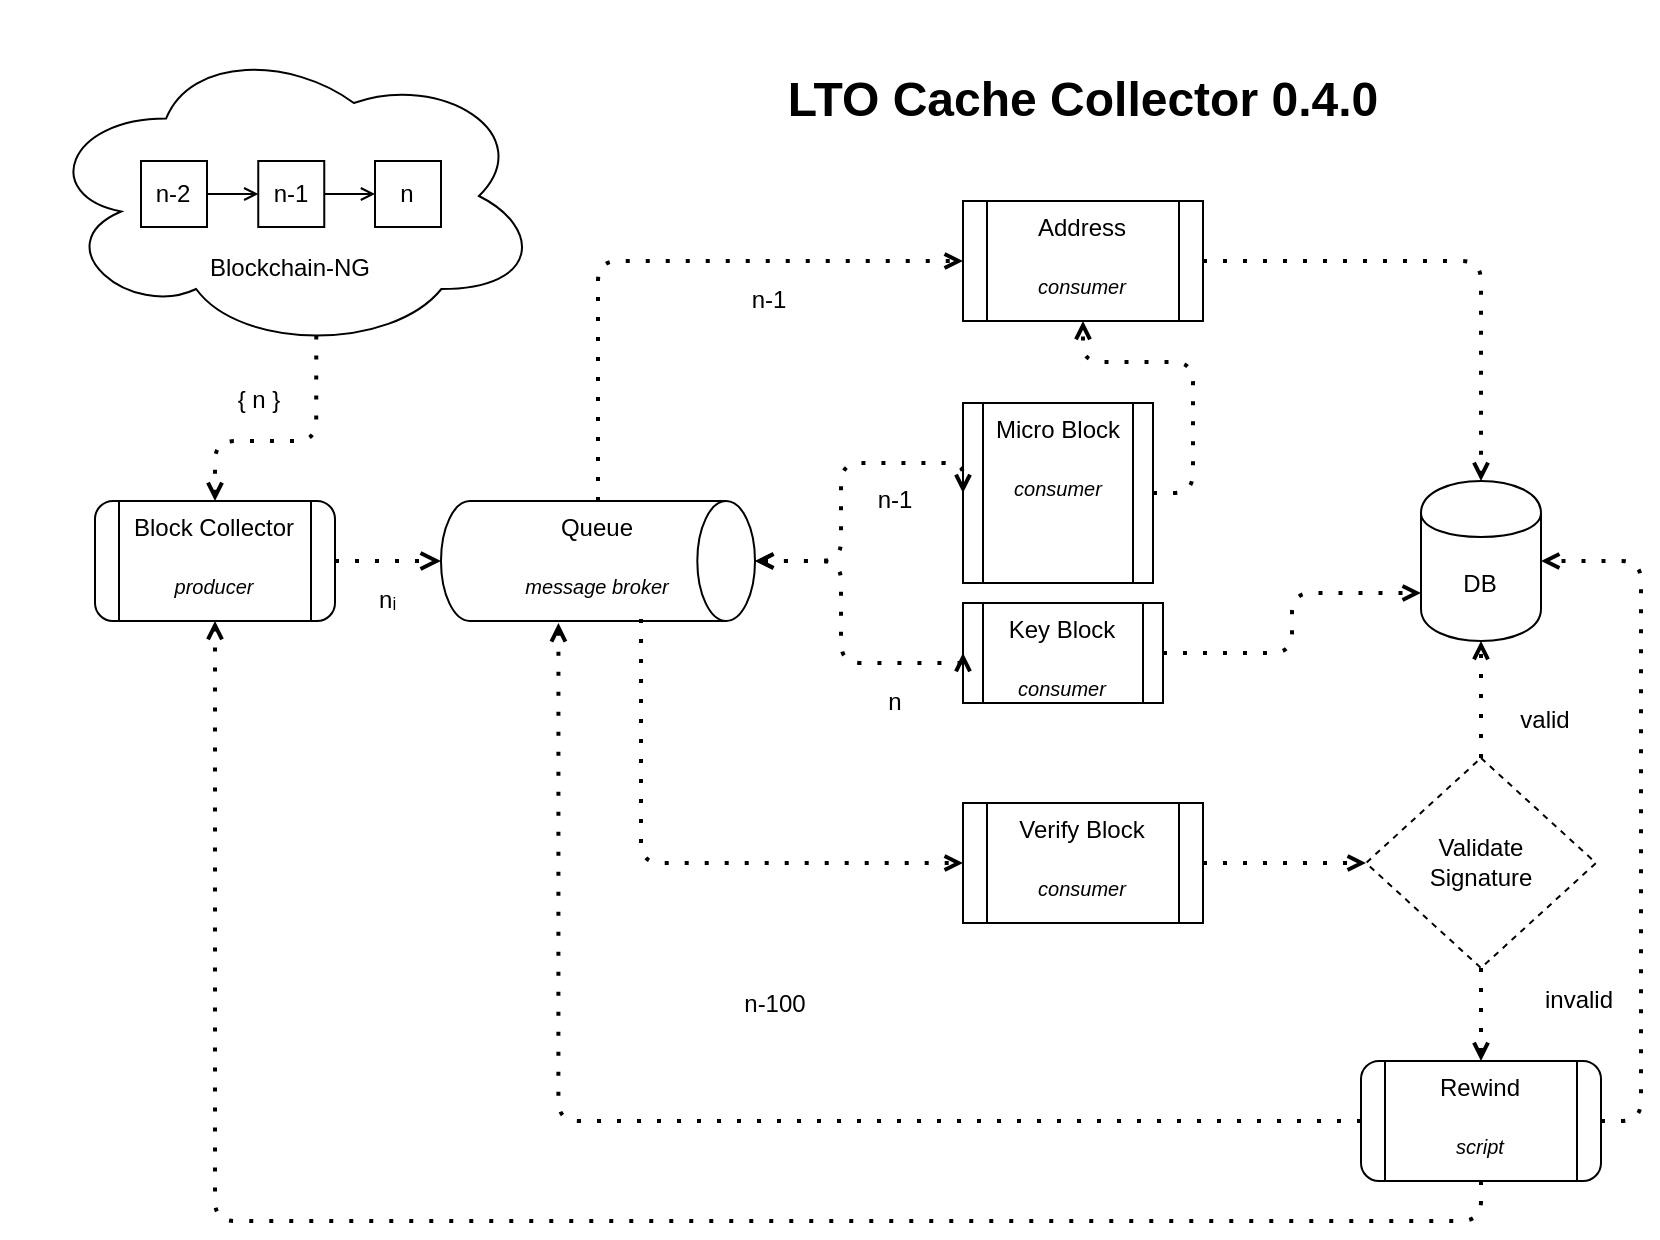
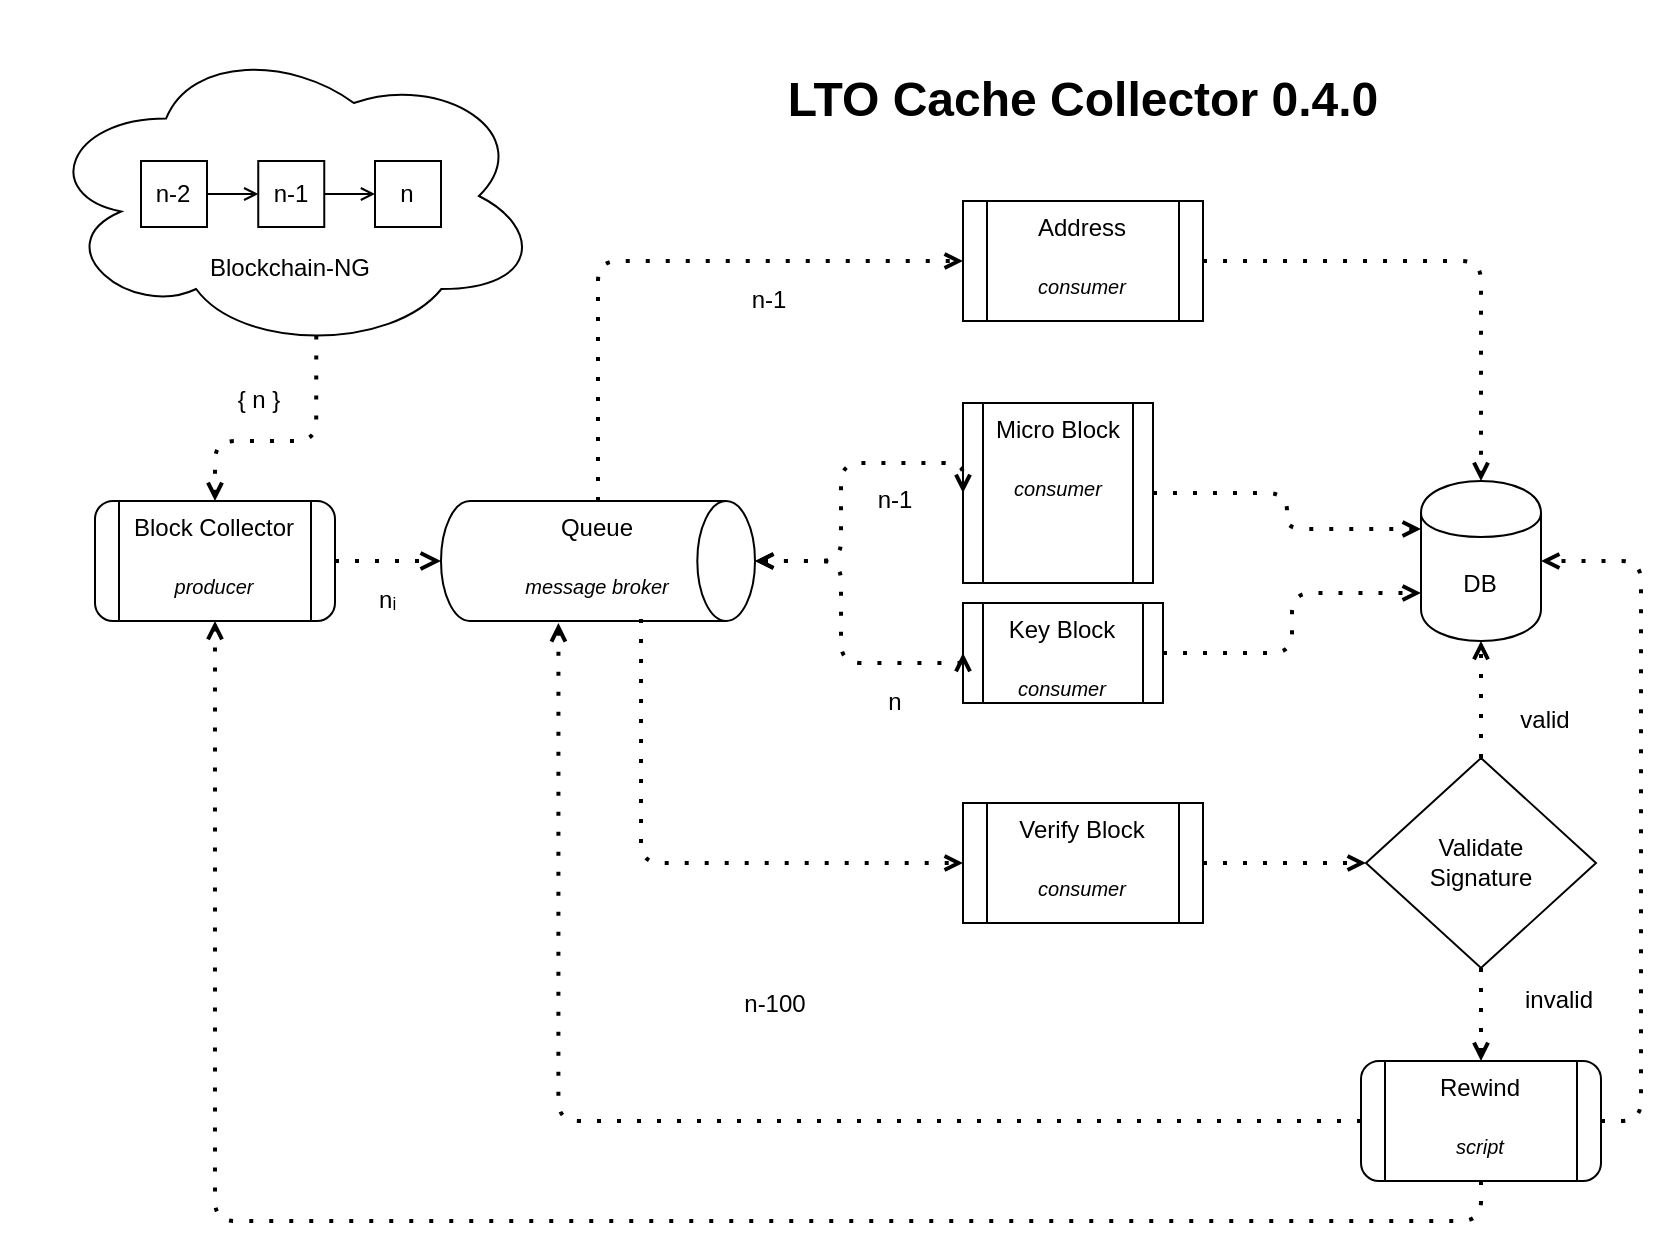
edge "Micro Block consumer" -> "Address consumer": now "Micro Block consumer" -> "DB"
node "Validate Signature": style dashed -> solid
node "invalid": moved (1580, 1001) -> (1560, 1001)
